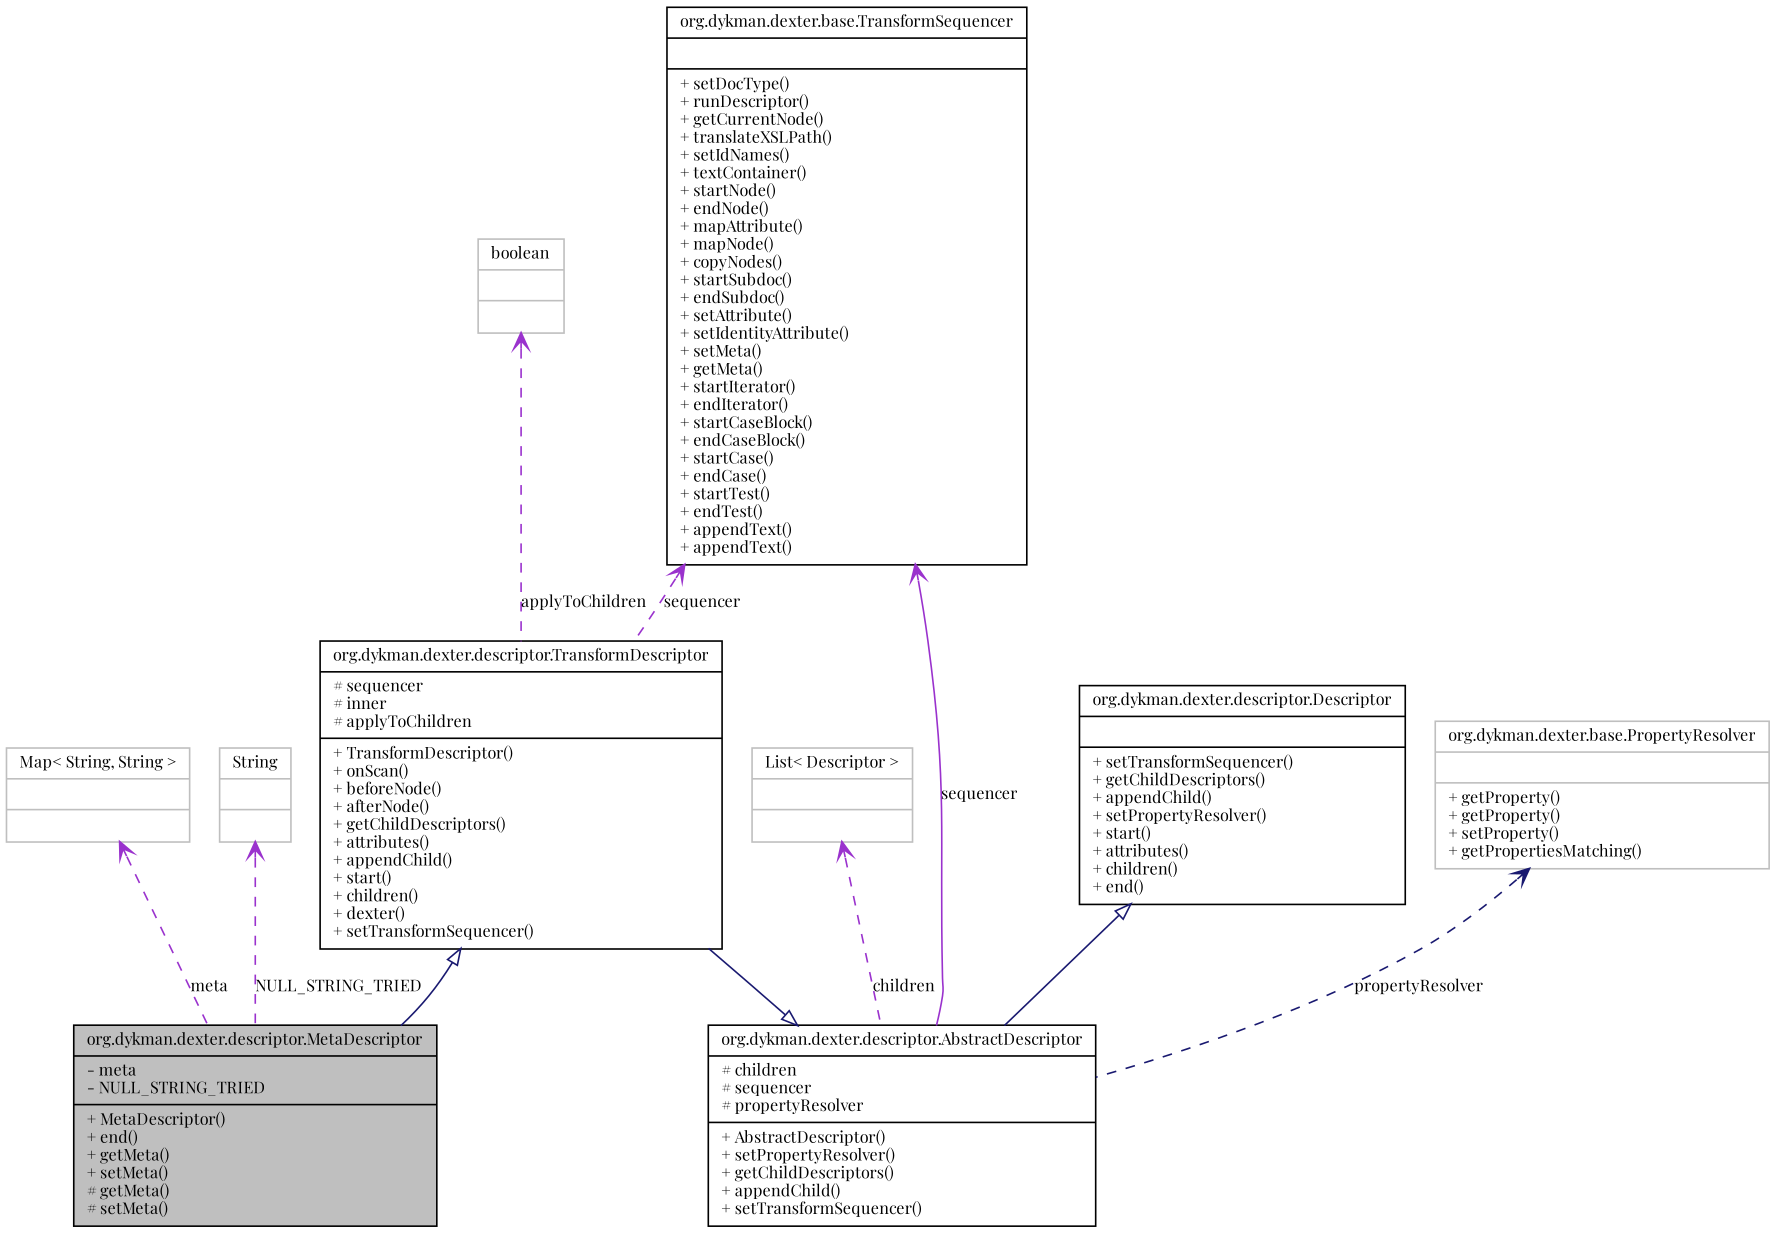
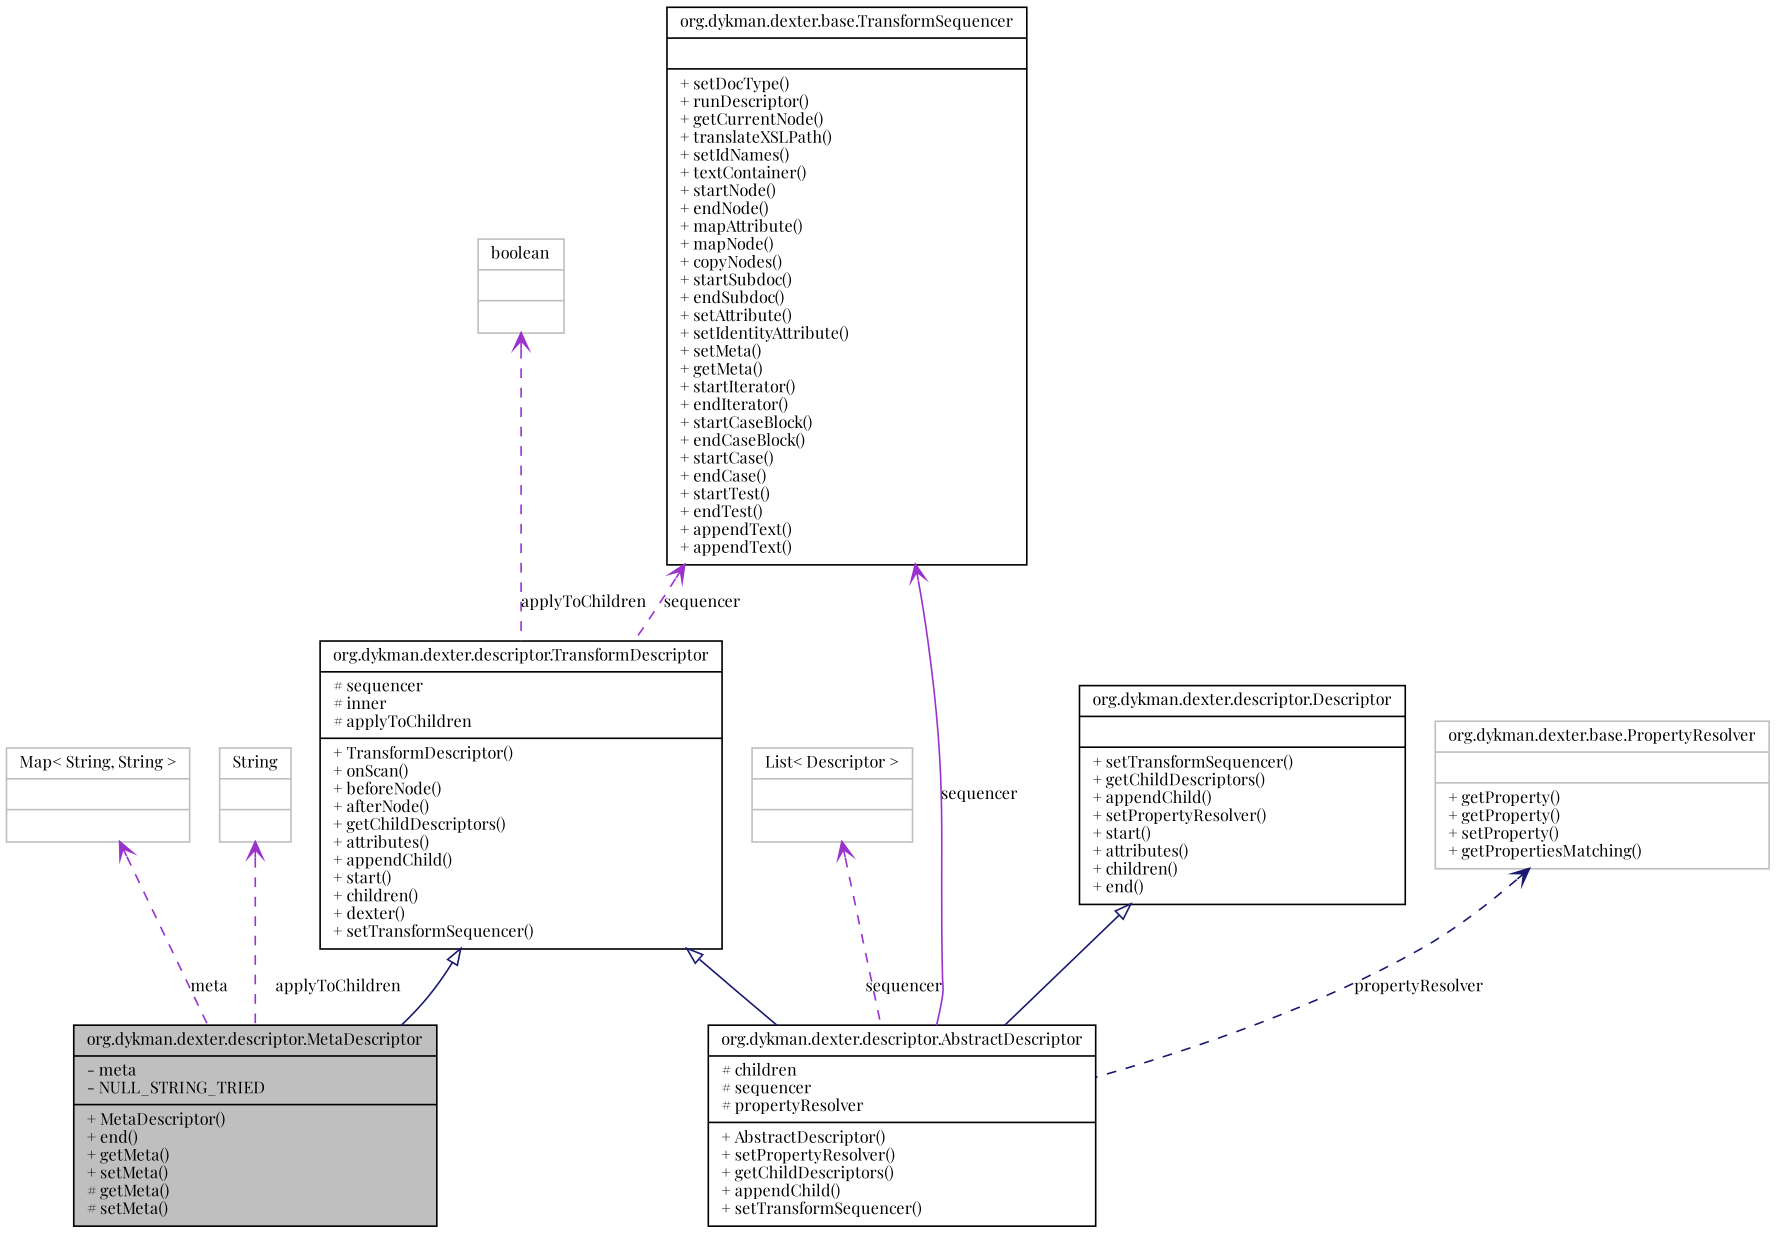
edge "org.dykman.dexter.descriptor.TransformDescriptor" -> "org.dykman.dexter.descriptor.AbstractDescriptor": reversed
edge "org.dykman.dexter.descriptor.MetaDescriptor" -> "String": label "NULL_STRING_TRIED" -> "applyToChildren"
edge "org.dykman.dexter.descriptor.AbstractDescriptor" -> "List< Descriptor >": label "children" -> "sequencer"
